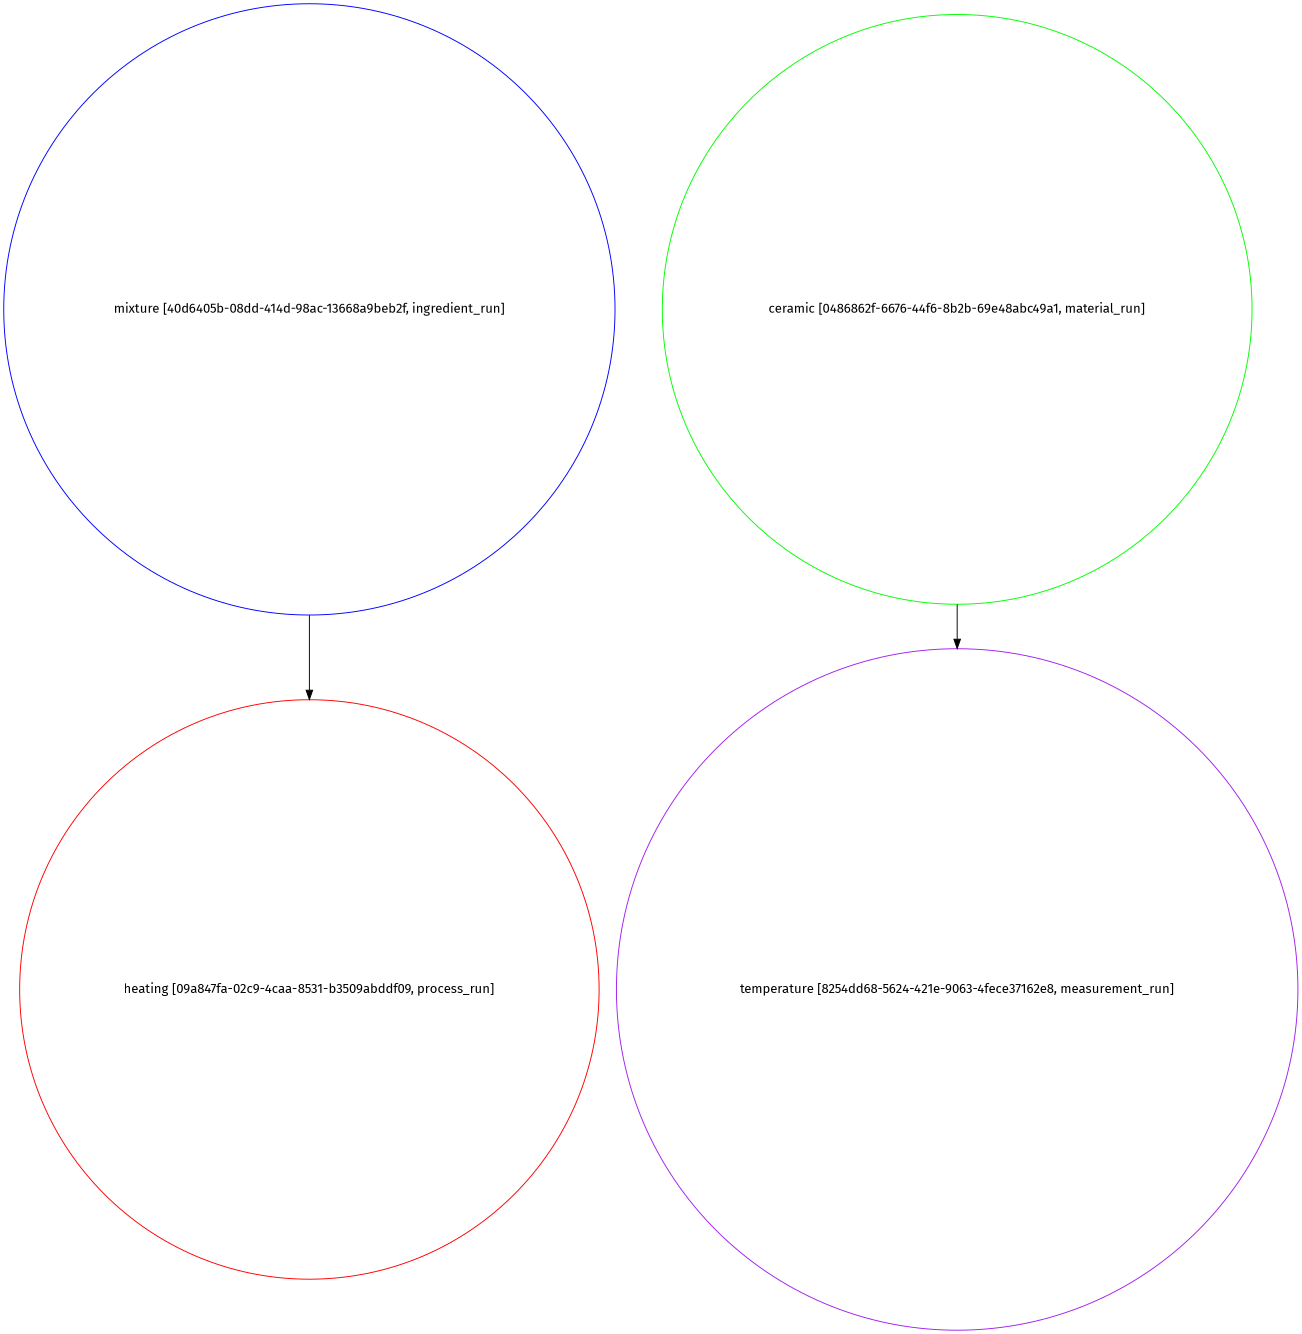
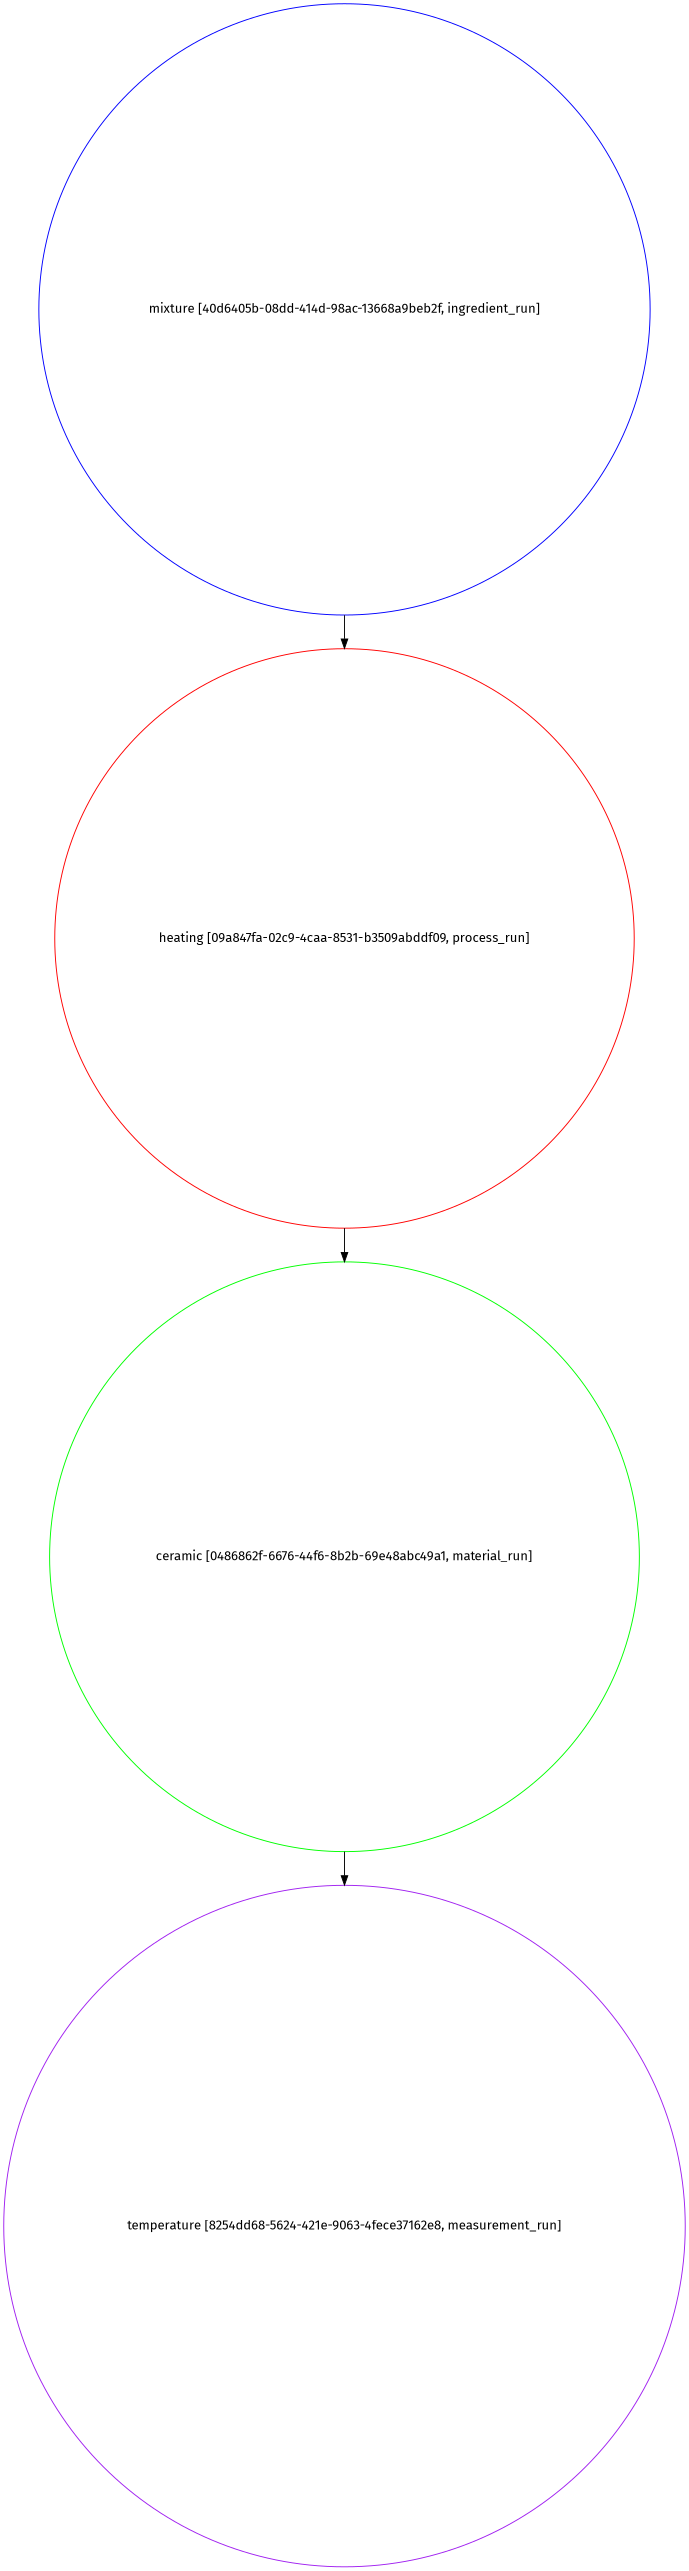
edge "heating [09a847fa-02c9-4caa-8531-b3509abddf09, process_run]" -> "ceramic [0486862f-6676-44f6-8b2b-69e48abc49a1, material_run]": added
